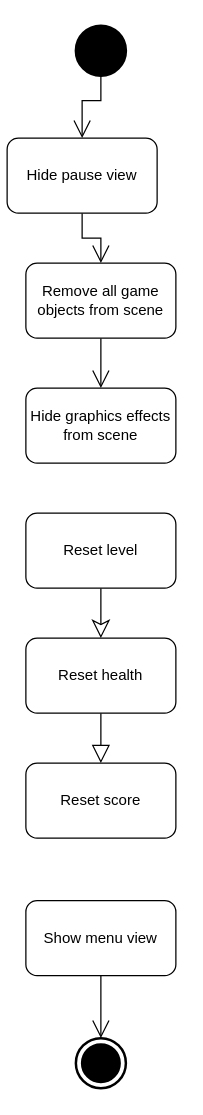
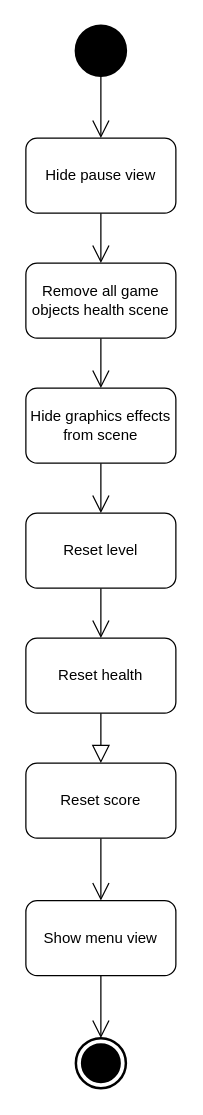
node "Hide pause view": moved (82, 176) -> (101, 176)
node "Remove all game objects from scene": label "Remove all game objects from scene" -> "Remove all game objects health scene"
edge "Hide graphics effects from scene" -> "Reset level": added
edge "Reset level" -> "Reset health": arrowhead classic -> open
edge "Reset score" -> "Show menu view": added
